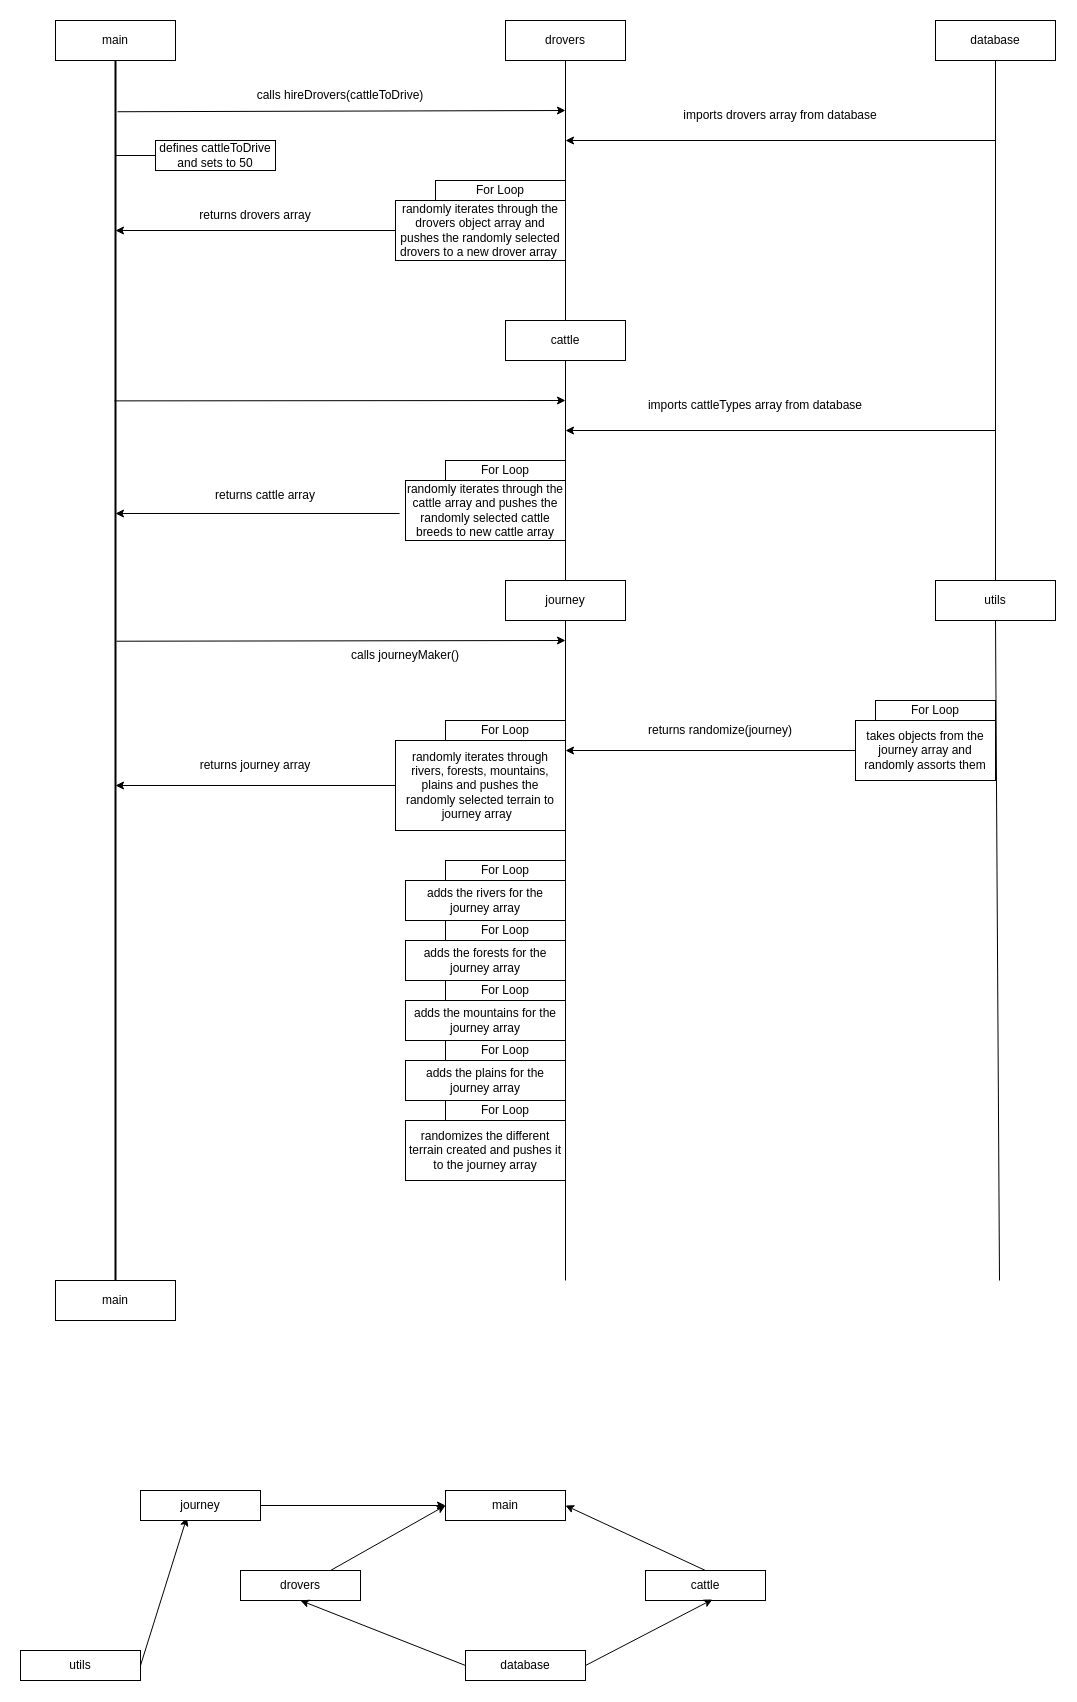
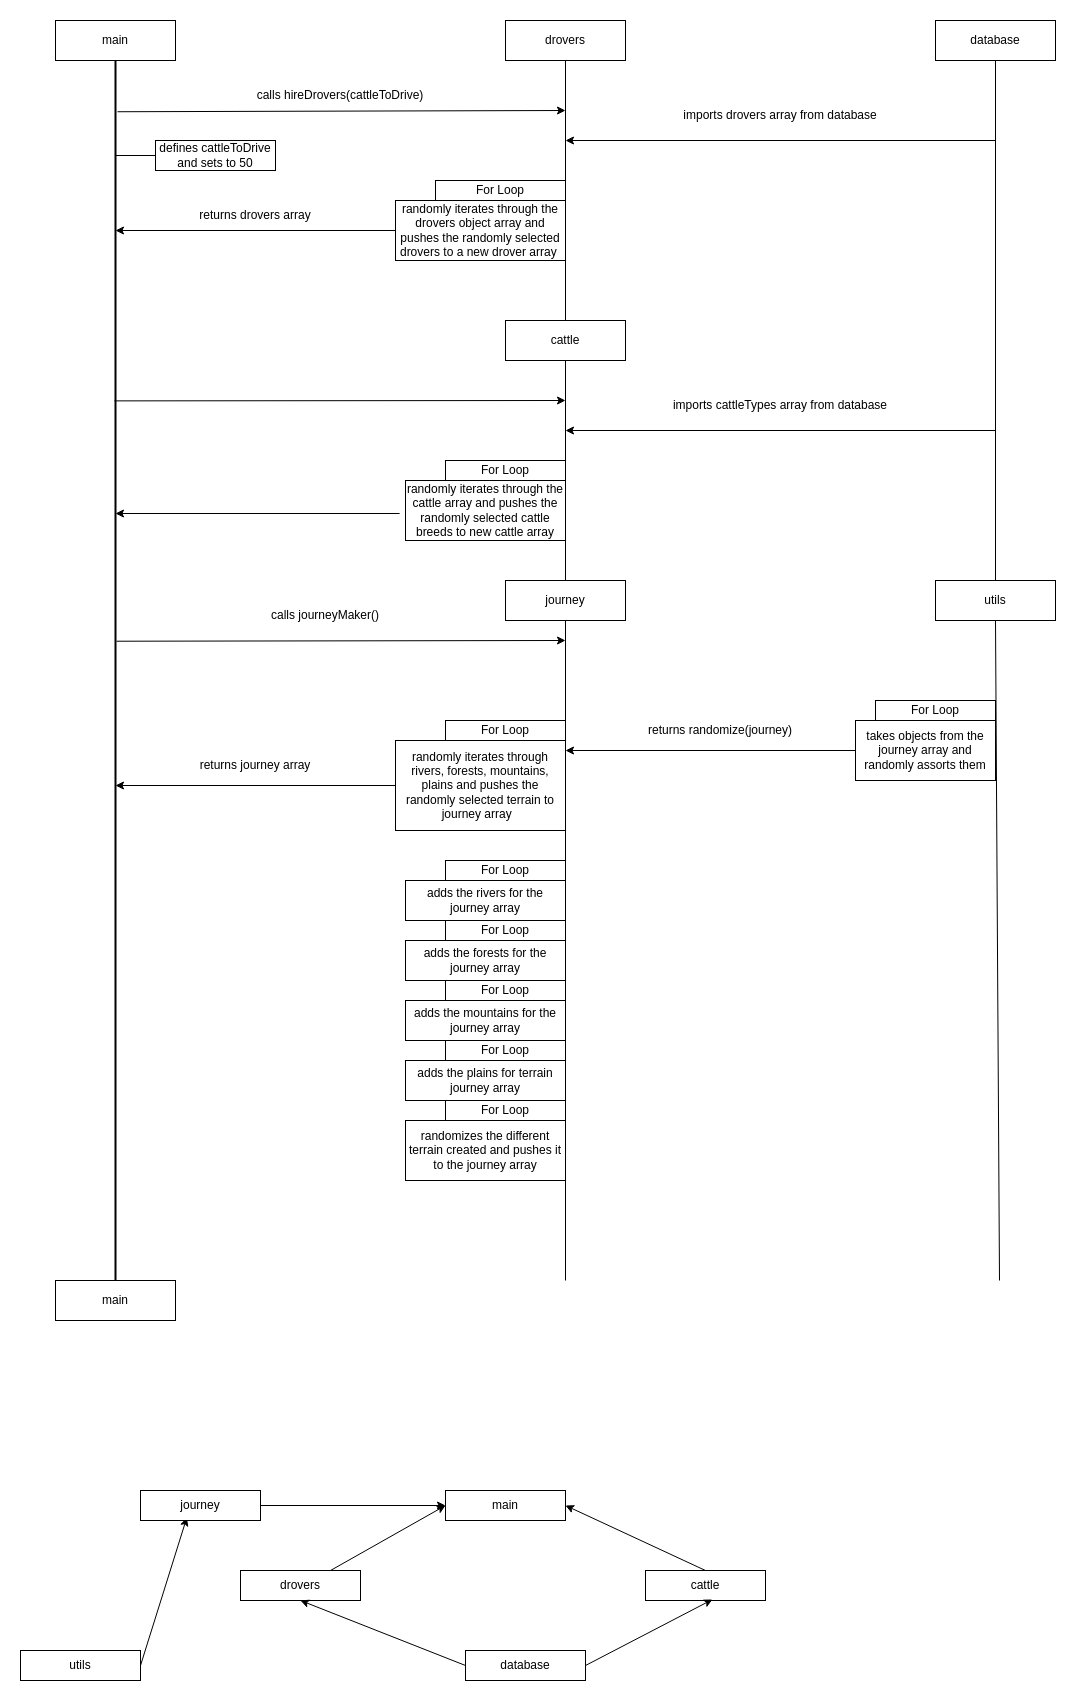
node "imports cattleTypes array from database": moved (756, 406) -> (781, 406)
node "returns cattle array": removed
node "calls journeyMaker()": moved (406, 656) -> (326, 616)
node "adds the plains for the journey array": label "adds the plains for the journey array" -> "adds the plains for terrain journey array"
